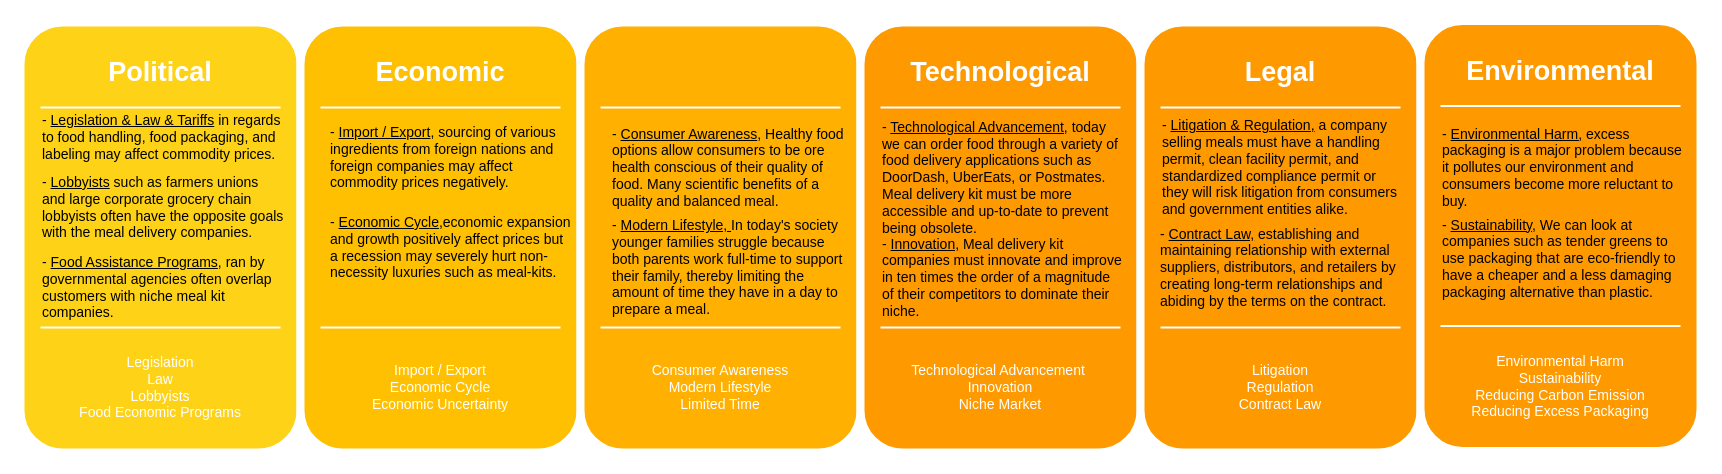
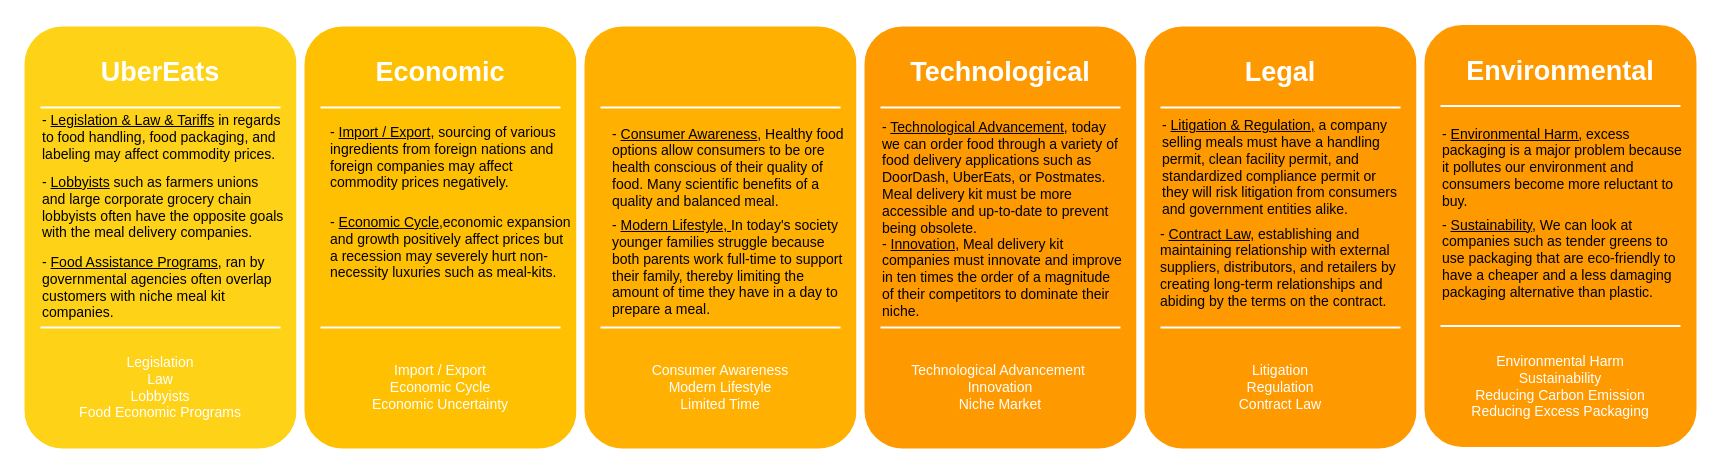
node "Political": label "Political" -> "UberEats"
